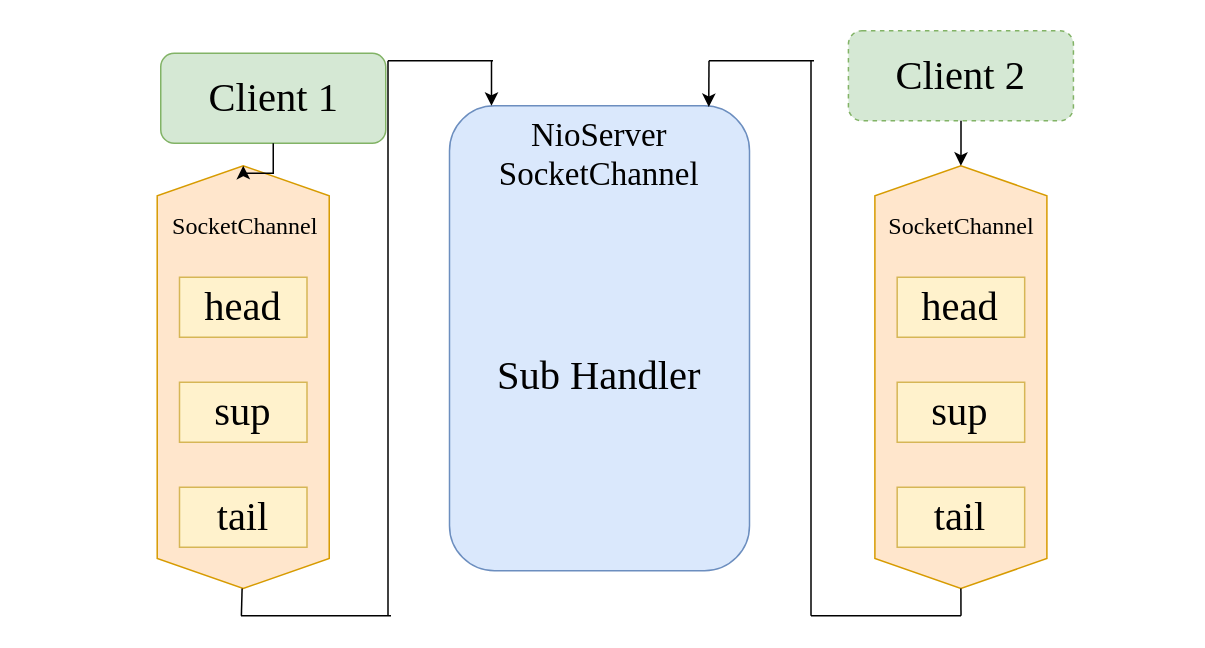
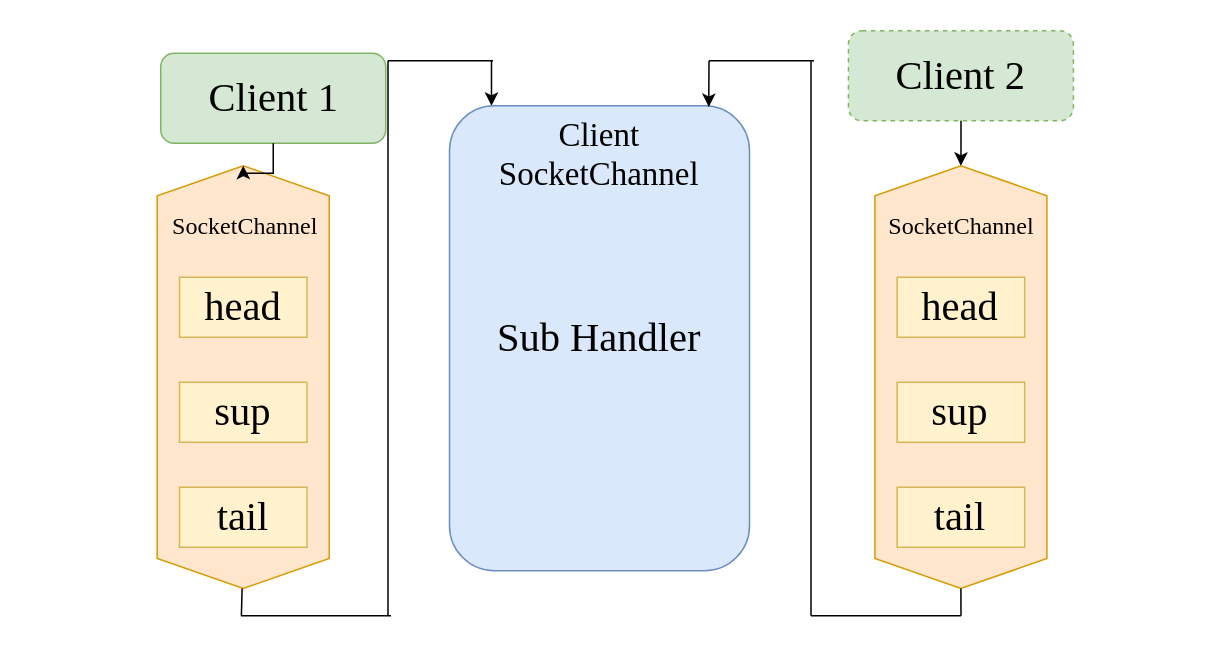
node "NioServer SocketChannel": label "NioServer SocketChannel" -> "Client SocketChannel"
node "Sub Handler": moved (599, 376) -> (599, 338)
